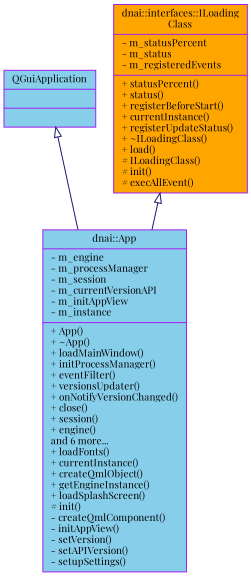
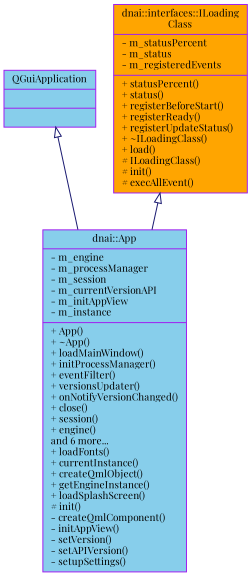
node "dnai::interfaces::ILoading": text "+ currentInstance()" -> "+ registerReady()"
